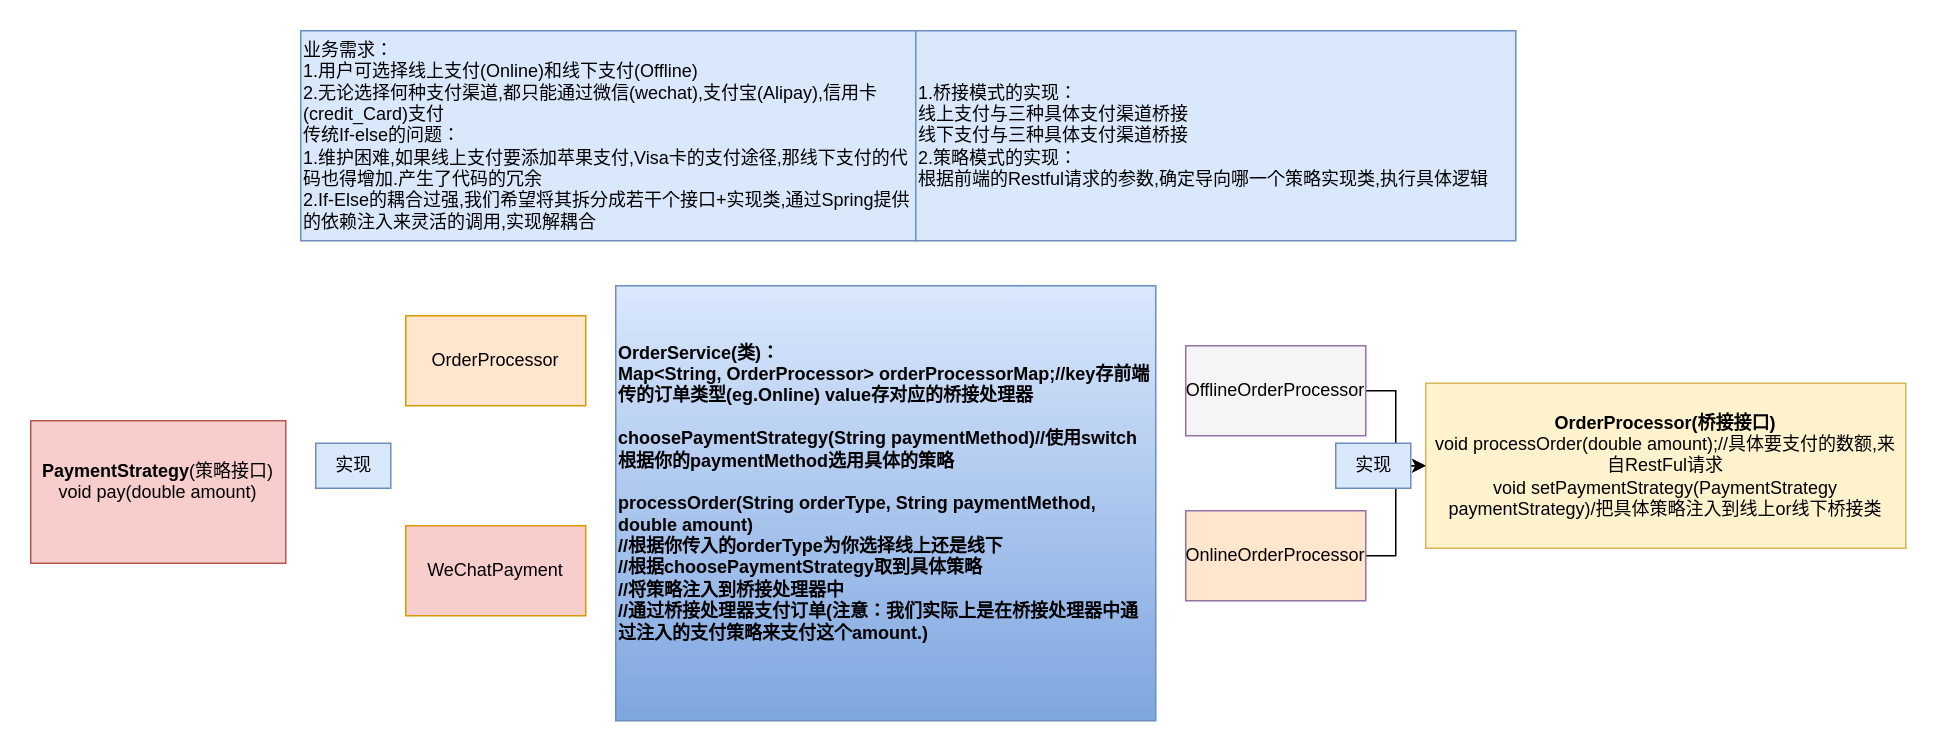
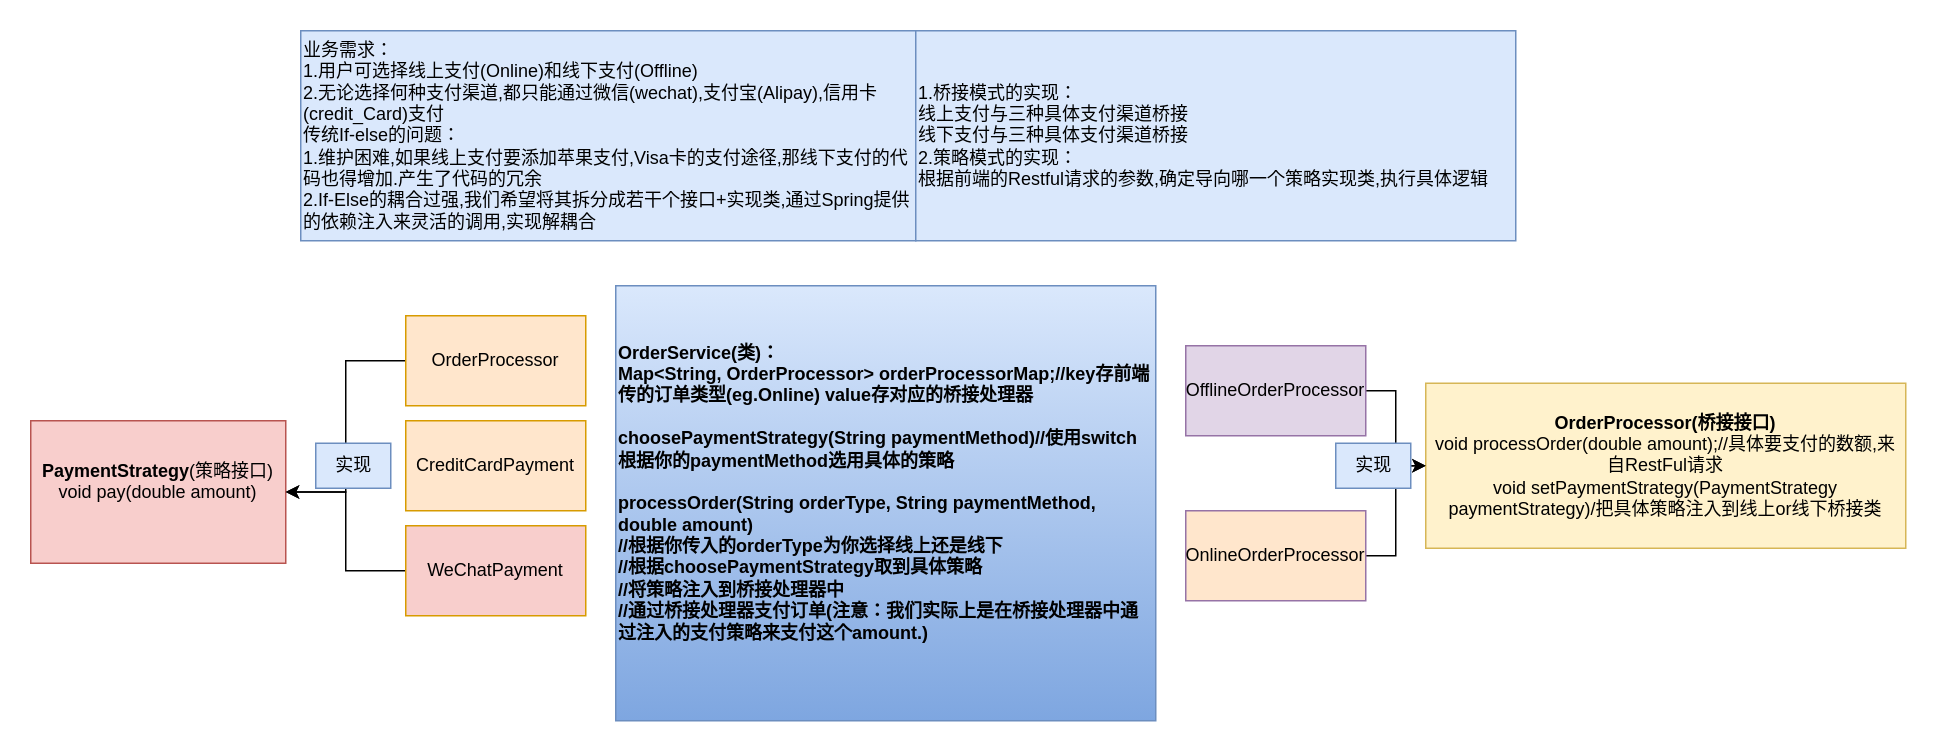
edge "OrderProcessor" -> "PaymentStrategy(策略接口) void pay(double amount)": added
node "OfflineOrderProcessor": fillcolor #f5f5f5 -> #e1d5e7
node "CreditCardPayment": added
edge "WeChatPayment" -> "PaymentStrategy(策略接口) void pay(double amount)": added
